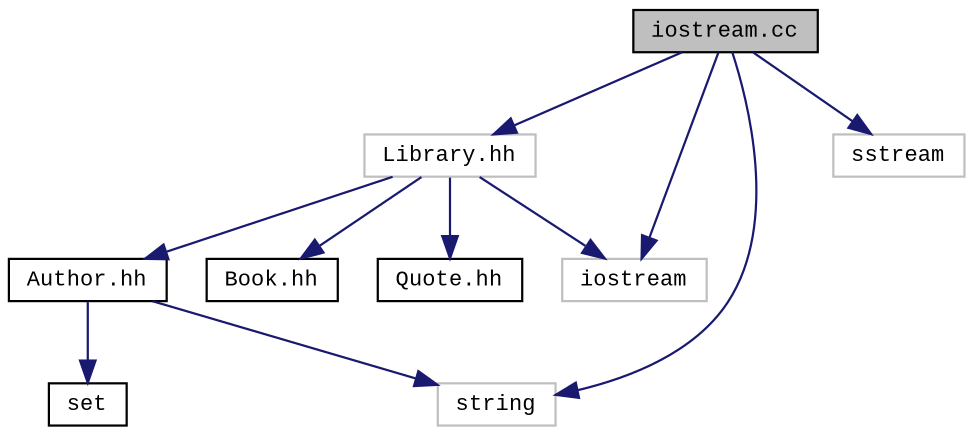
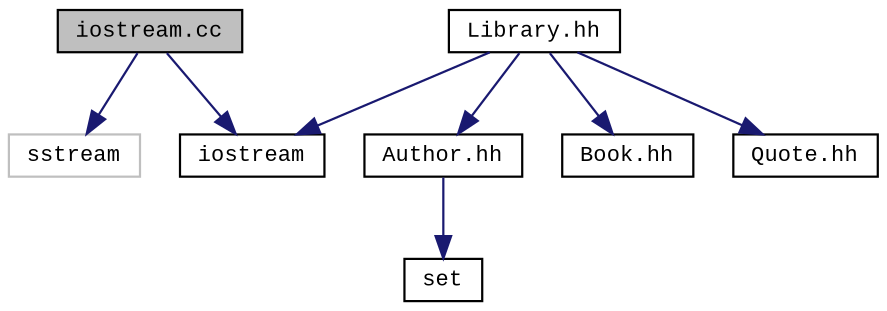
edge "iostream.cc" -> "Library.hh": removed
node "Library.hh": color grey75 -> black
node "iostream": color grey75 -> black
node "string": removed
